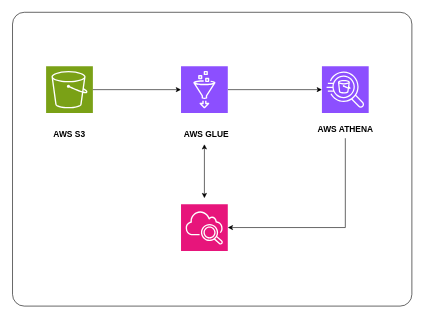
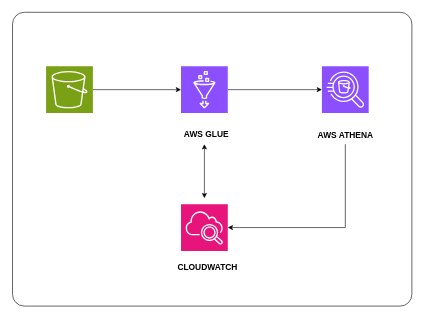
node "AWS ATHENA": moved (345, 129) -> (345, 135)
node "AWS S3": removed
node "CLOUDWATCH": added
